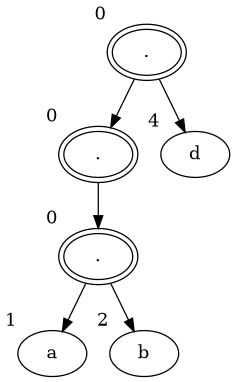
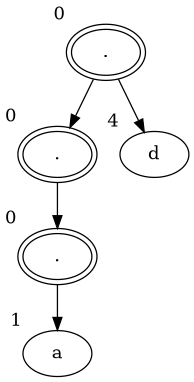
node "b 2": removed
